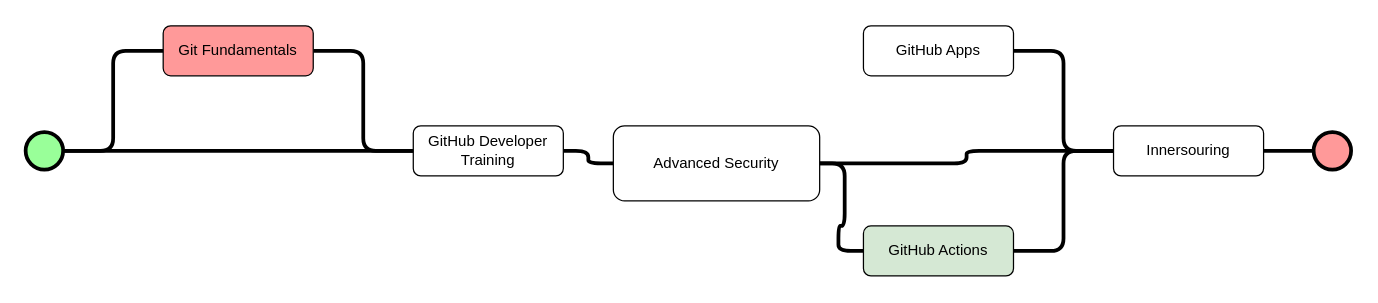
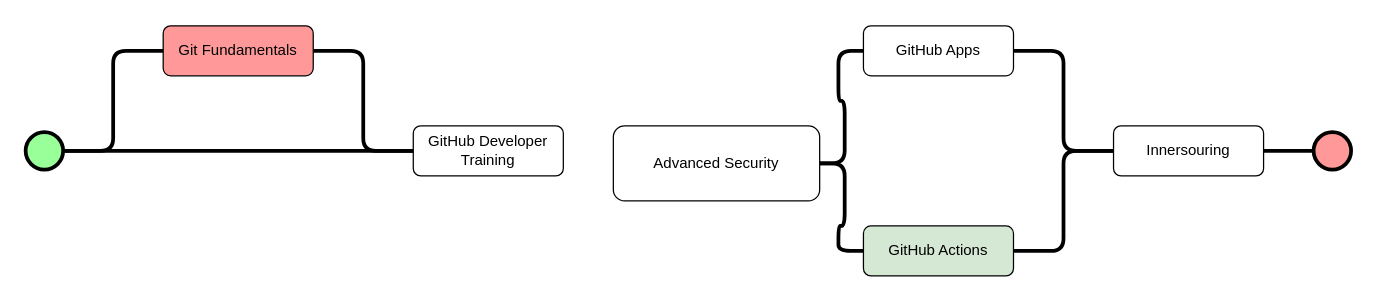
edge "GitHub Developer Training" -- "Advanced Security": removed
edge "Innersouring" -- "Advanced Security": now "GitHub Apps" -- "Advanced Security"
